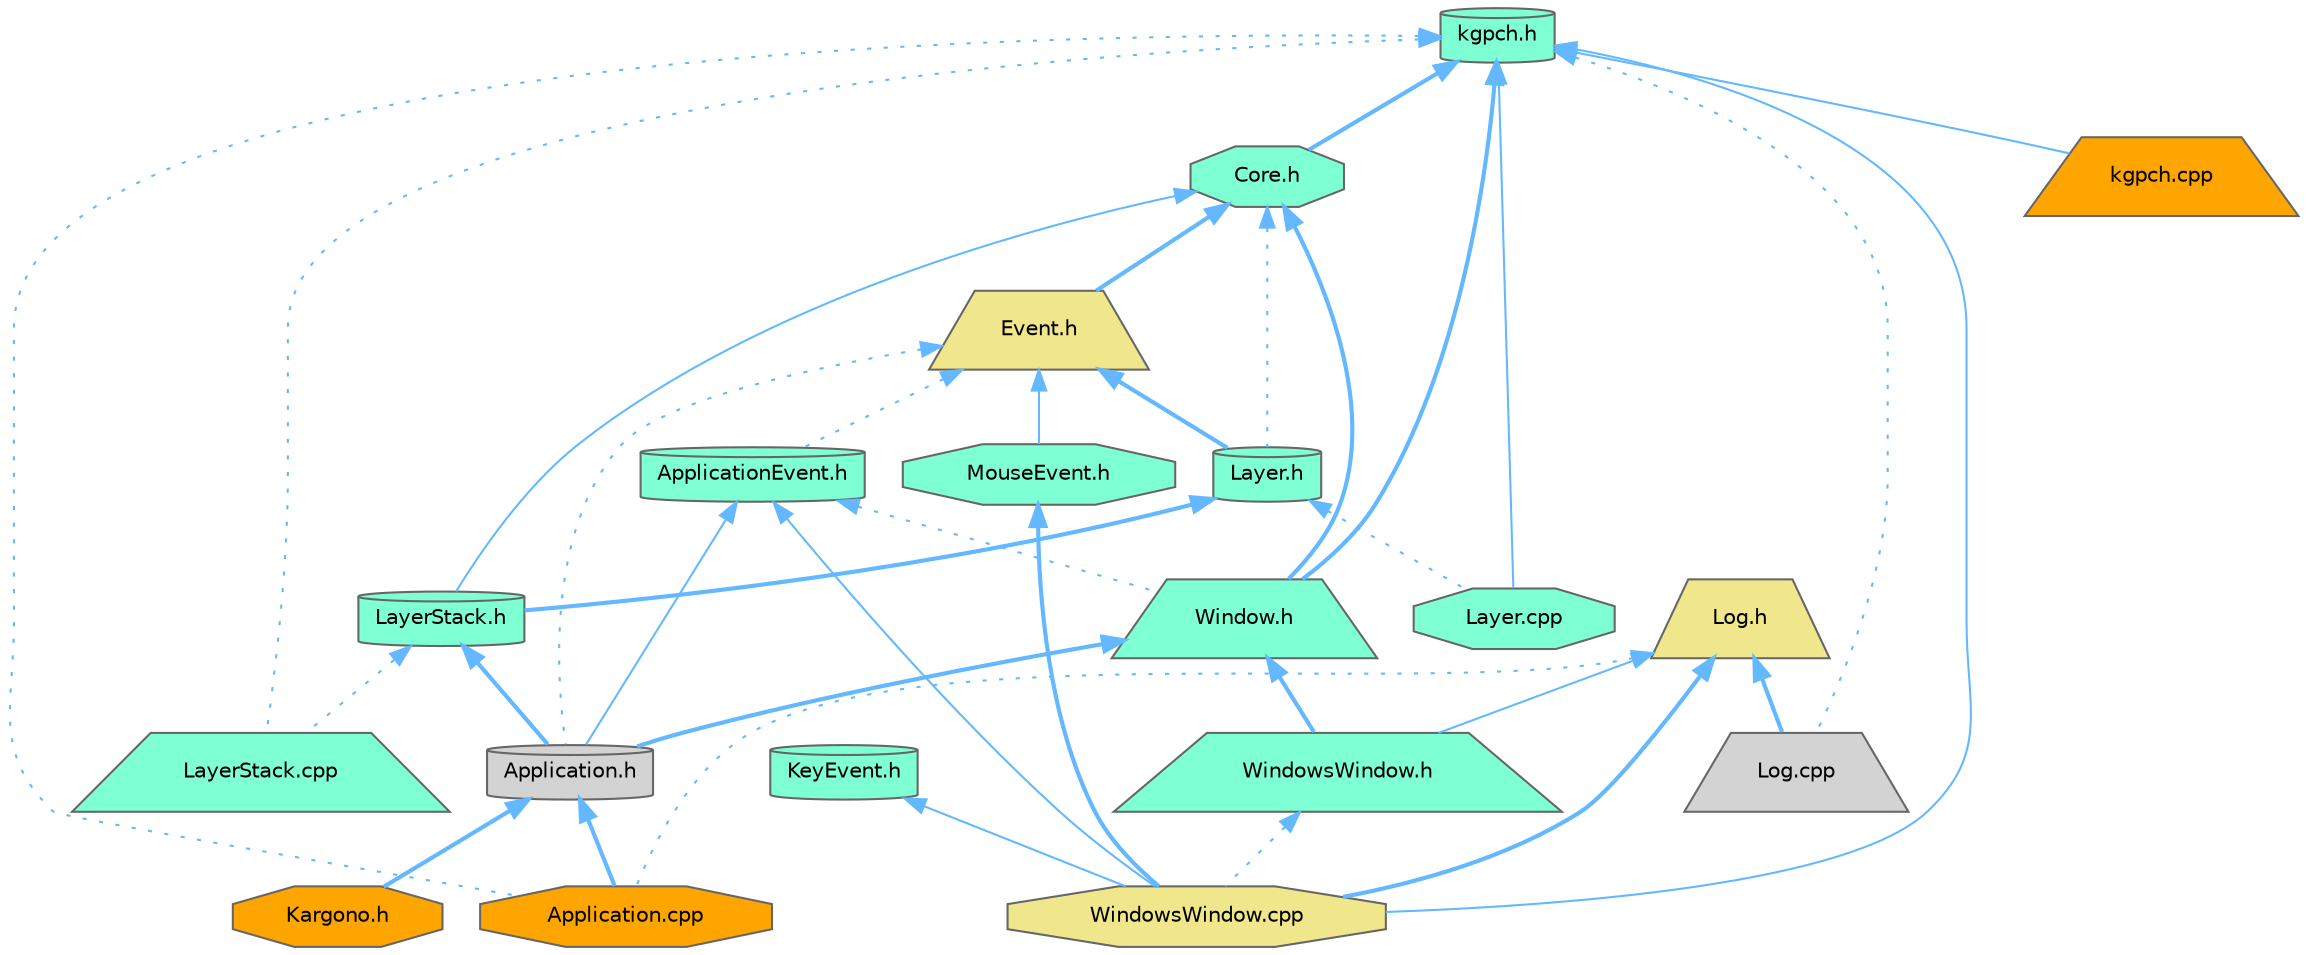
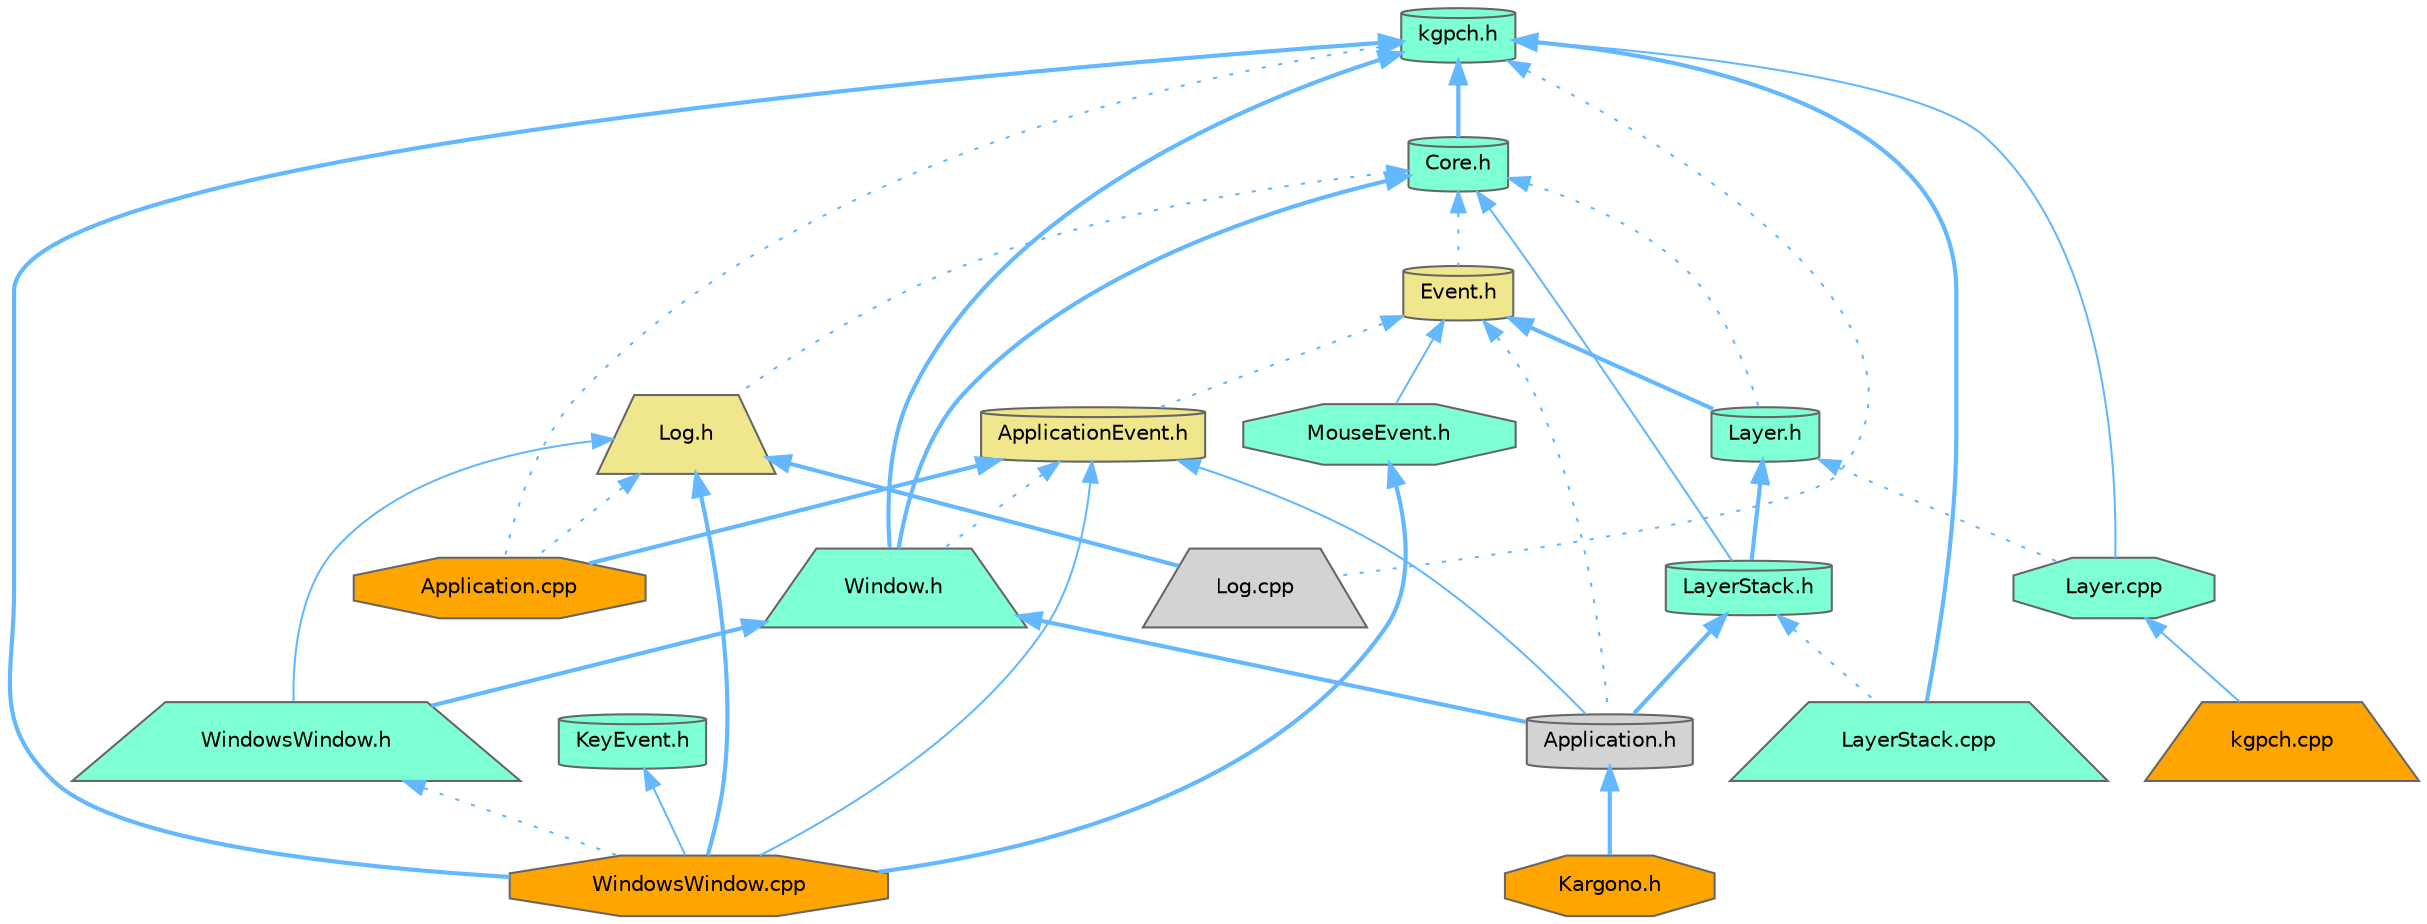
edge "kgpch.cpp" -> "kgpch.h": now "kgpch.cpp" -> "Layer.cpp"
edge "LayerStack.cpp" -> "kgpch.h": style dotted -> bold
node "Core.h": shape octagon -> cylinder
edge "Log.h" -> "Core.h": added
edge "Event.h" -> "Core.h": style bold -> dotted
node "Event.h": shape trapezium -> cylinder
node "ApplicationEvent.h": fillcolor aquamarine -> khaki
edge "WindowsWindow.cpp" -> "kgpch.h": style solid -> bold
edge "Application.cpp" -> "Application.h": now "Application.cpp" -> "ApplicationEvent.h"
node "WindowsWindow.cpp": fillcolor khaki -> orange
